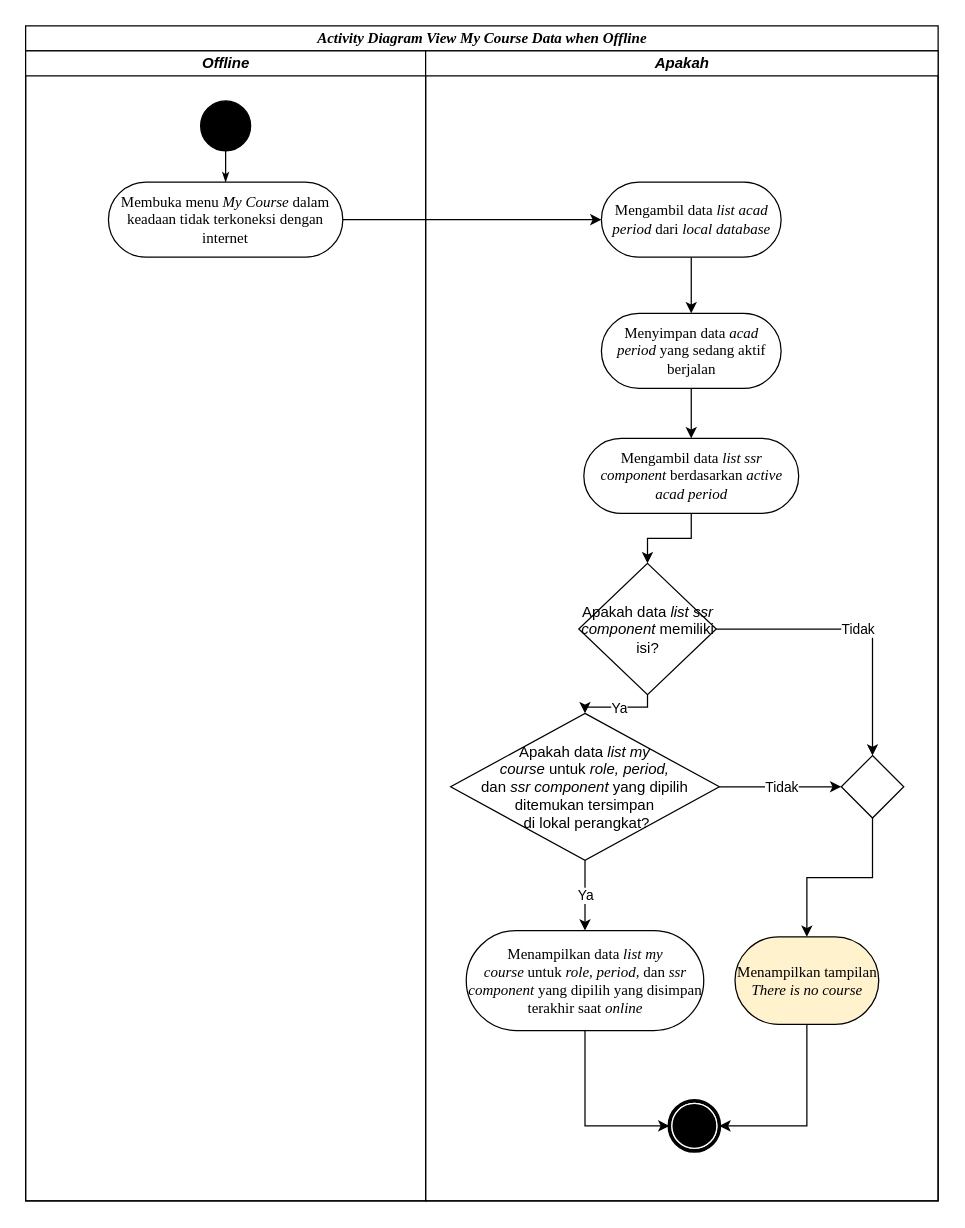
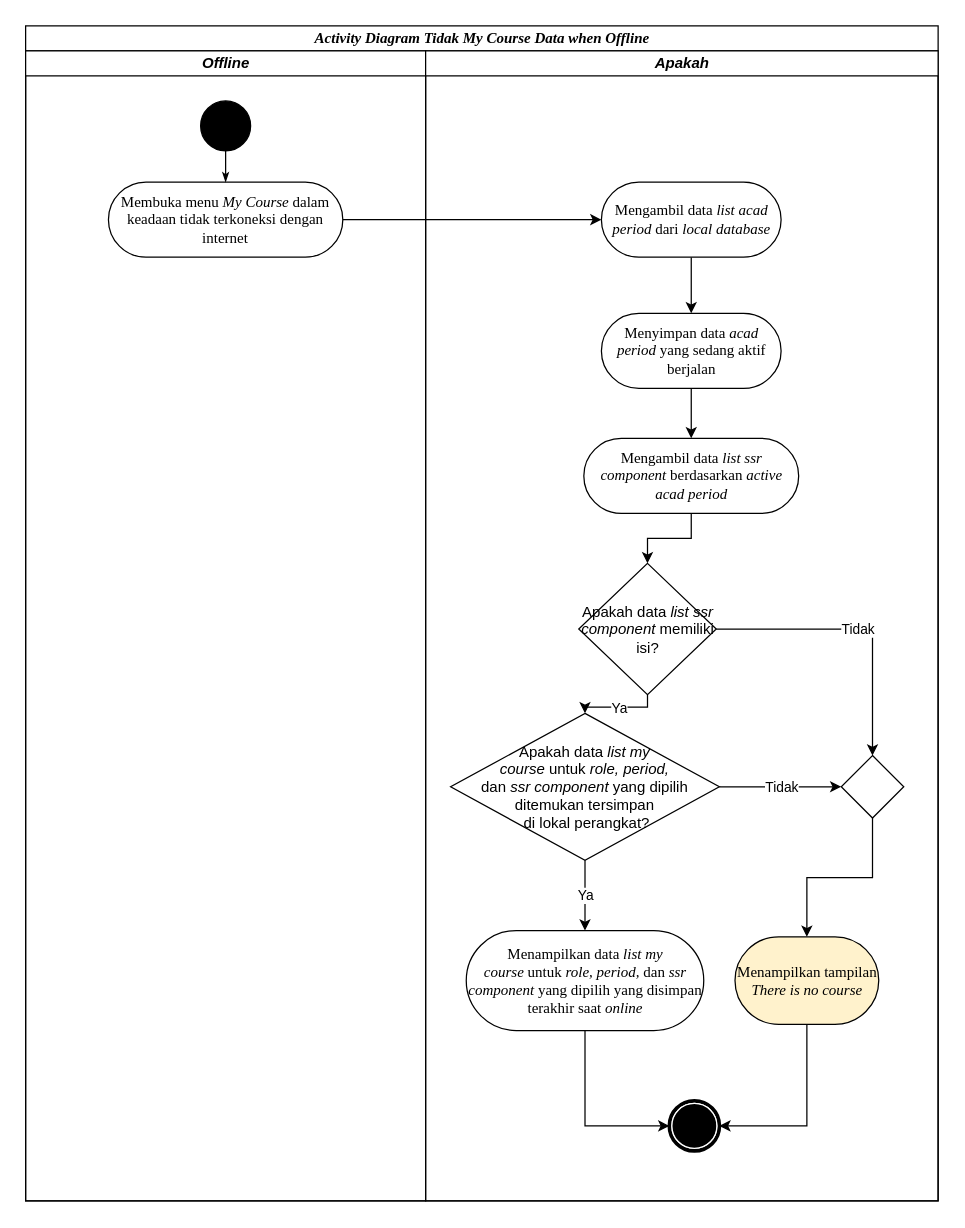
node "Activity Diagram View My Course Data when Offline": label "Activity Diagram View My Course Data when Offline" -> "Activity Diagram Tidak My Course Data when Offline"
